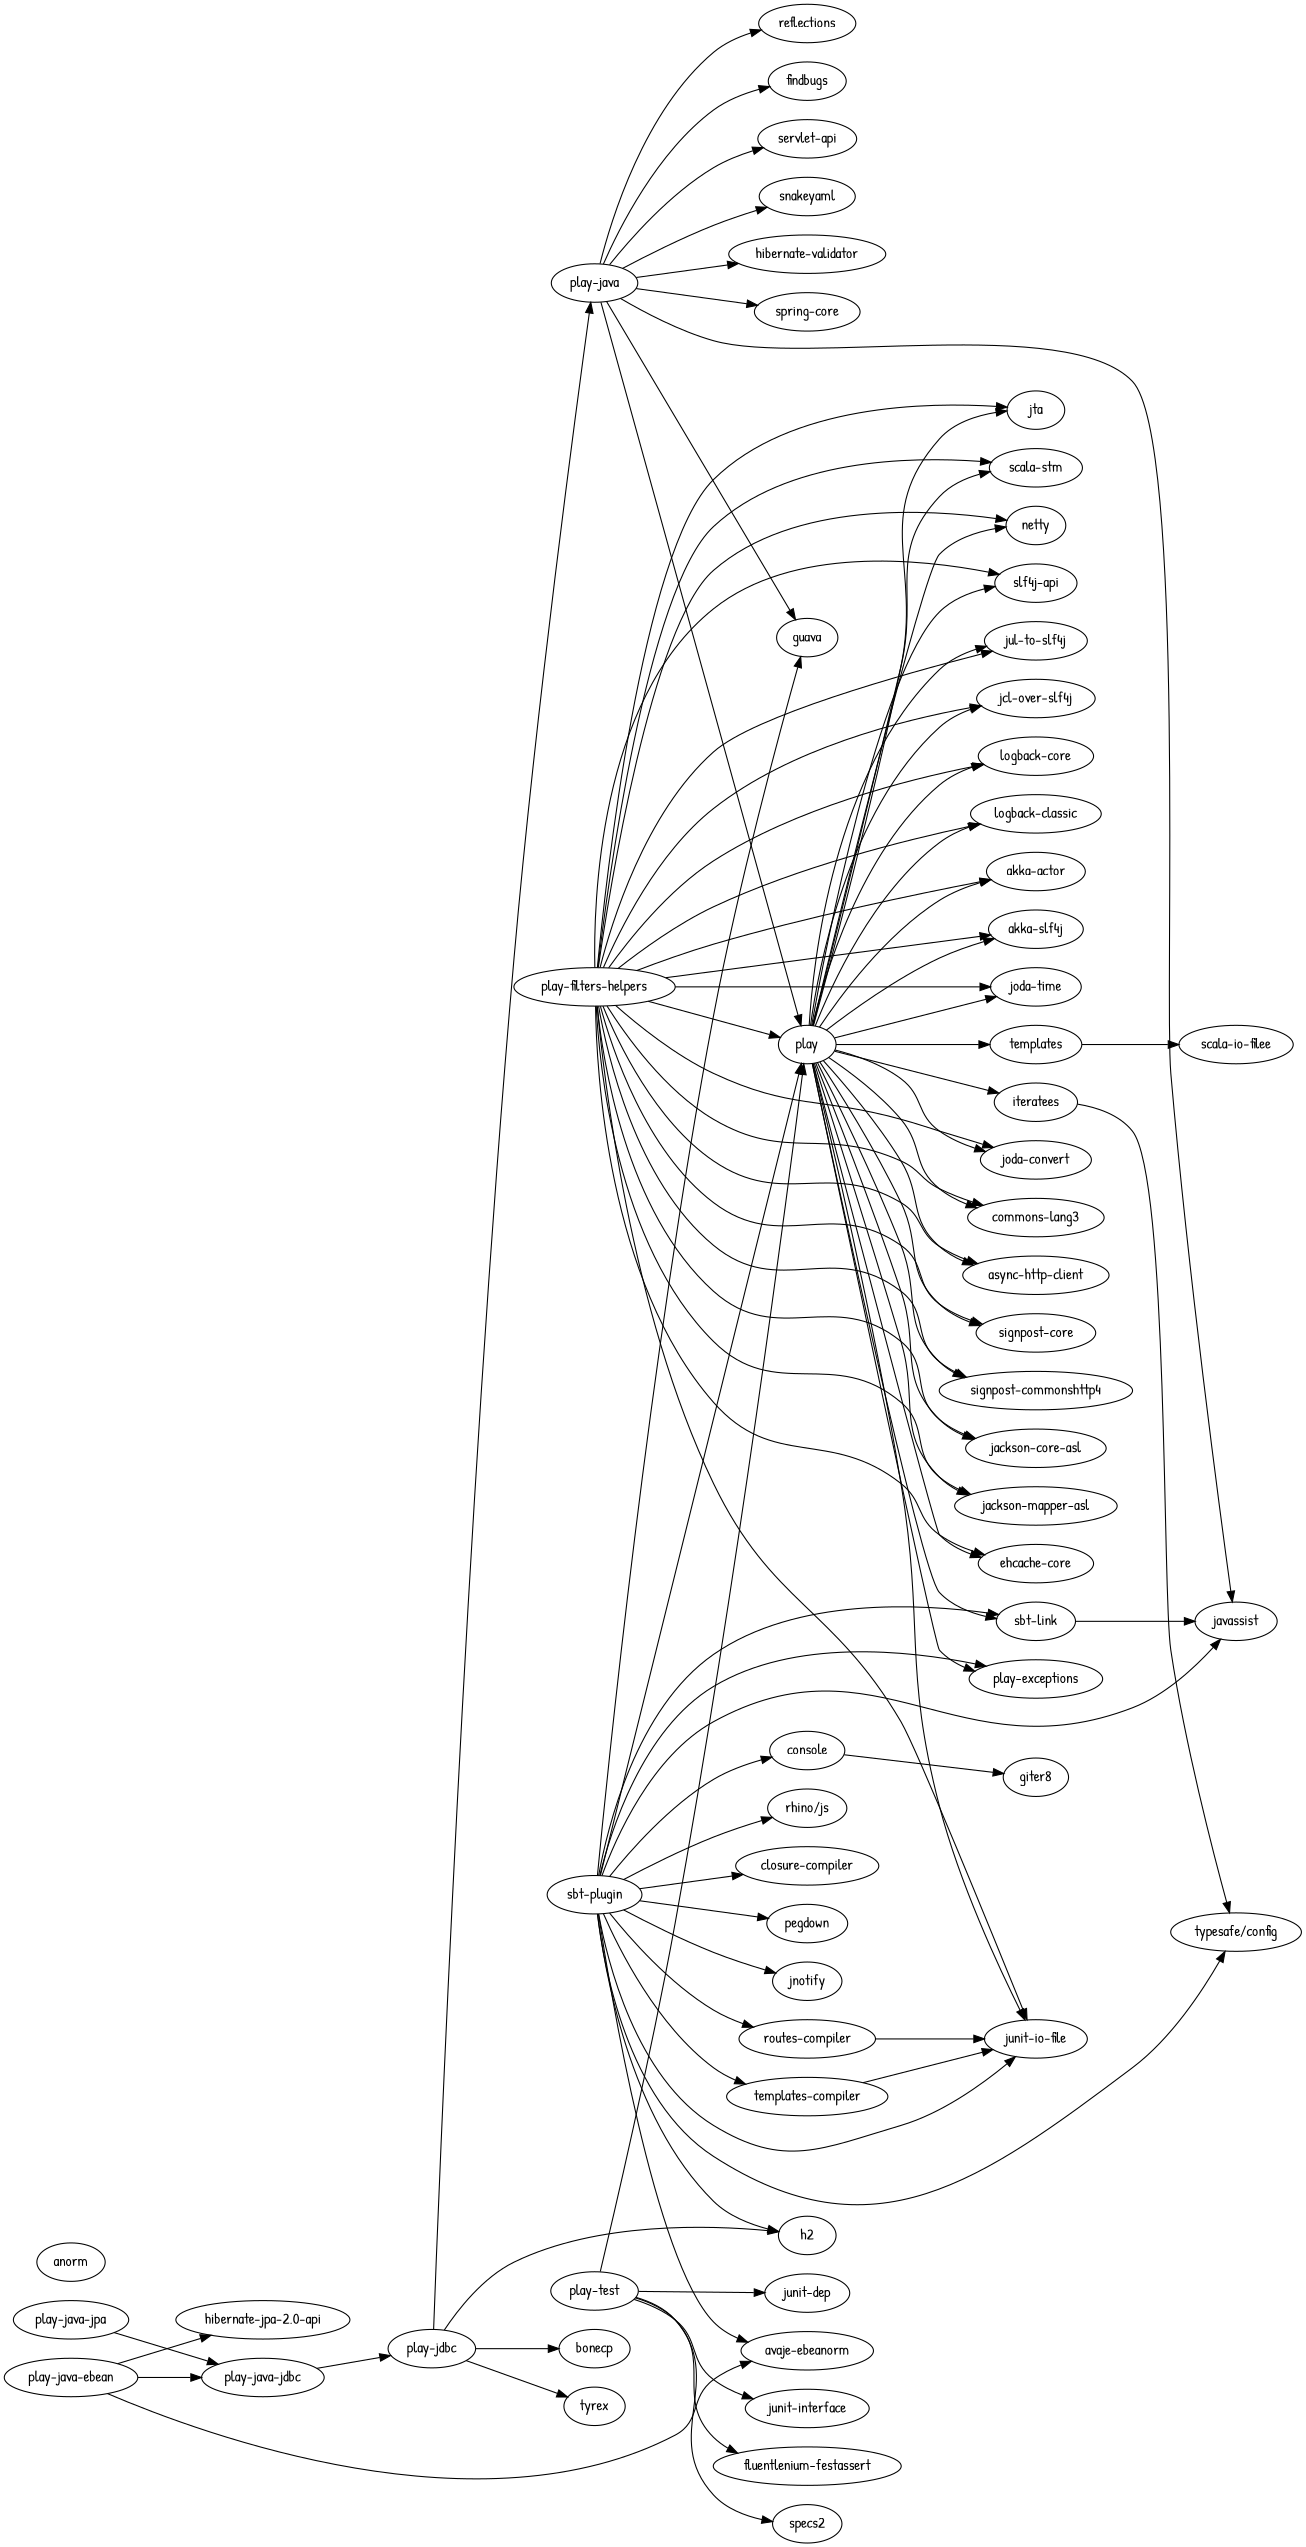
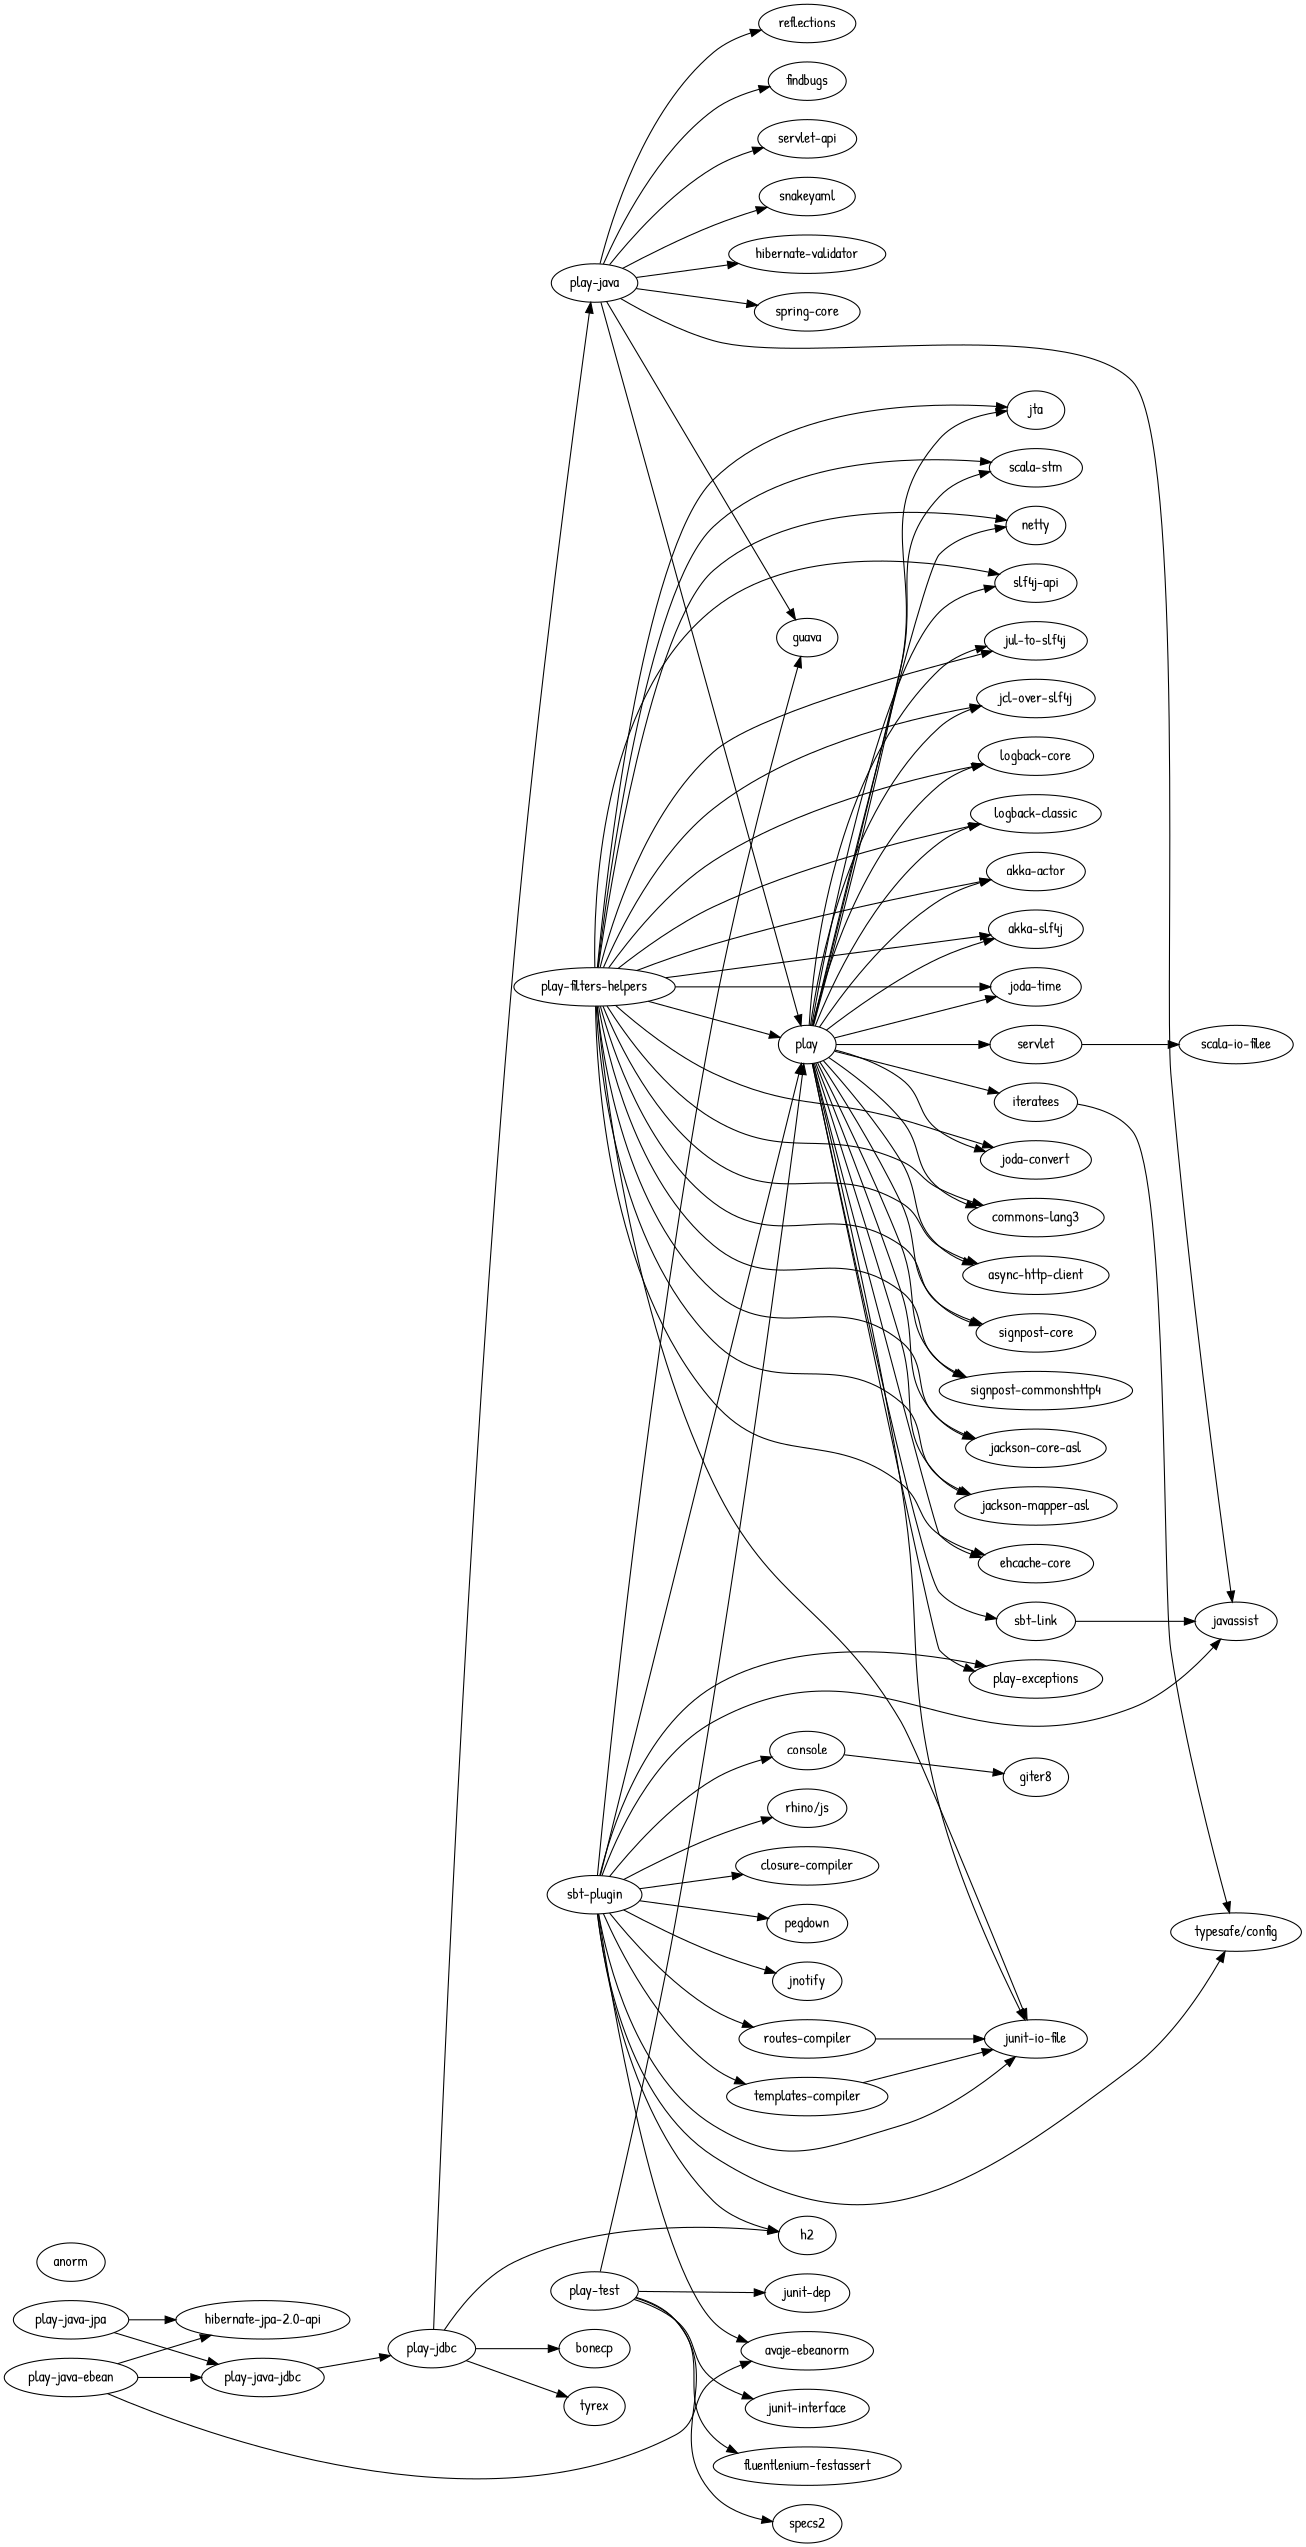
node "templates": label "templates" -> "servlet"
edge "sbt-plugin" -> "sbt-link": removed
edge "play-java-jpa" -> "hibernate-jpa-2.0-api": added
